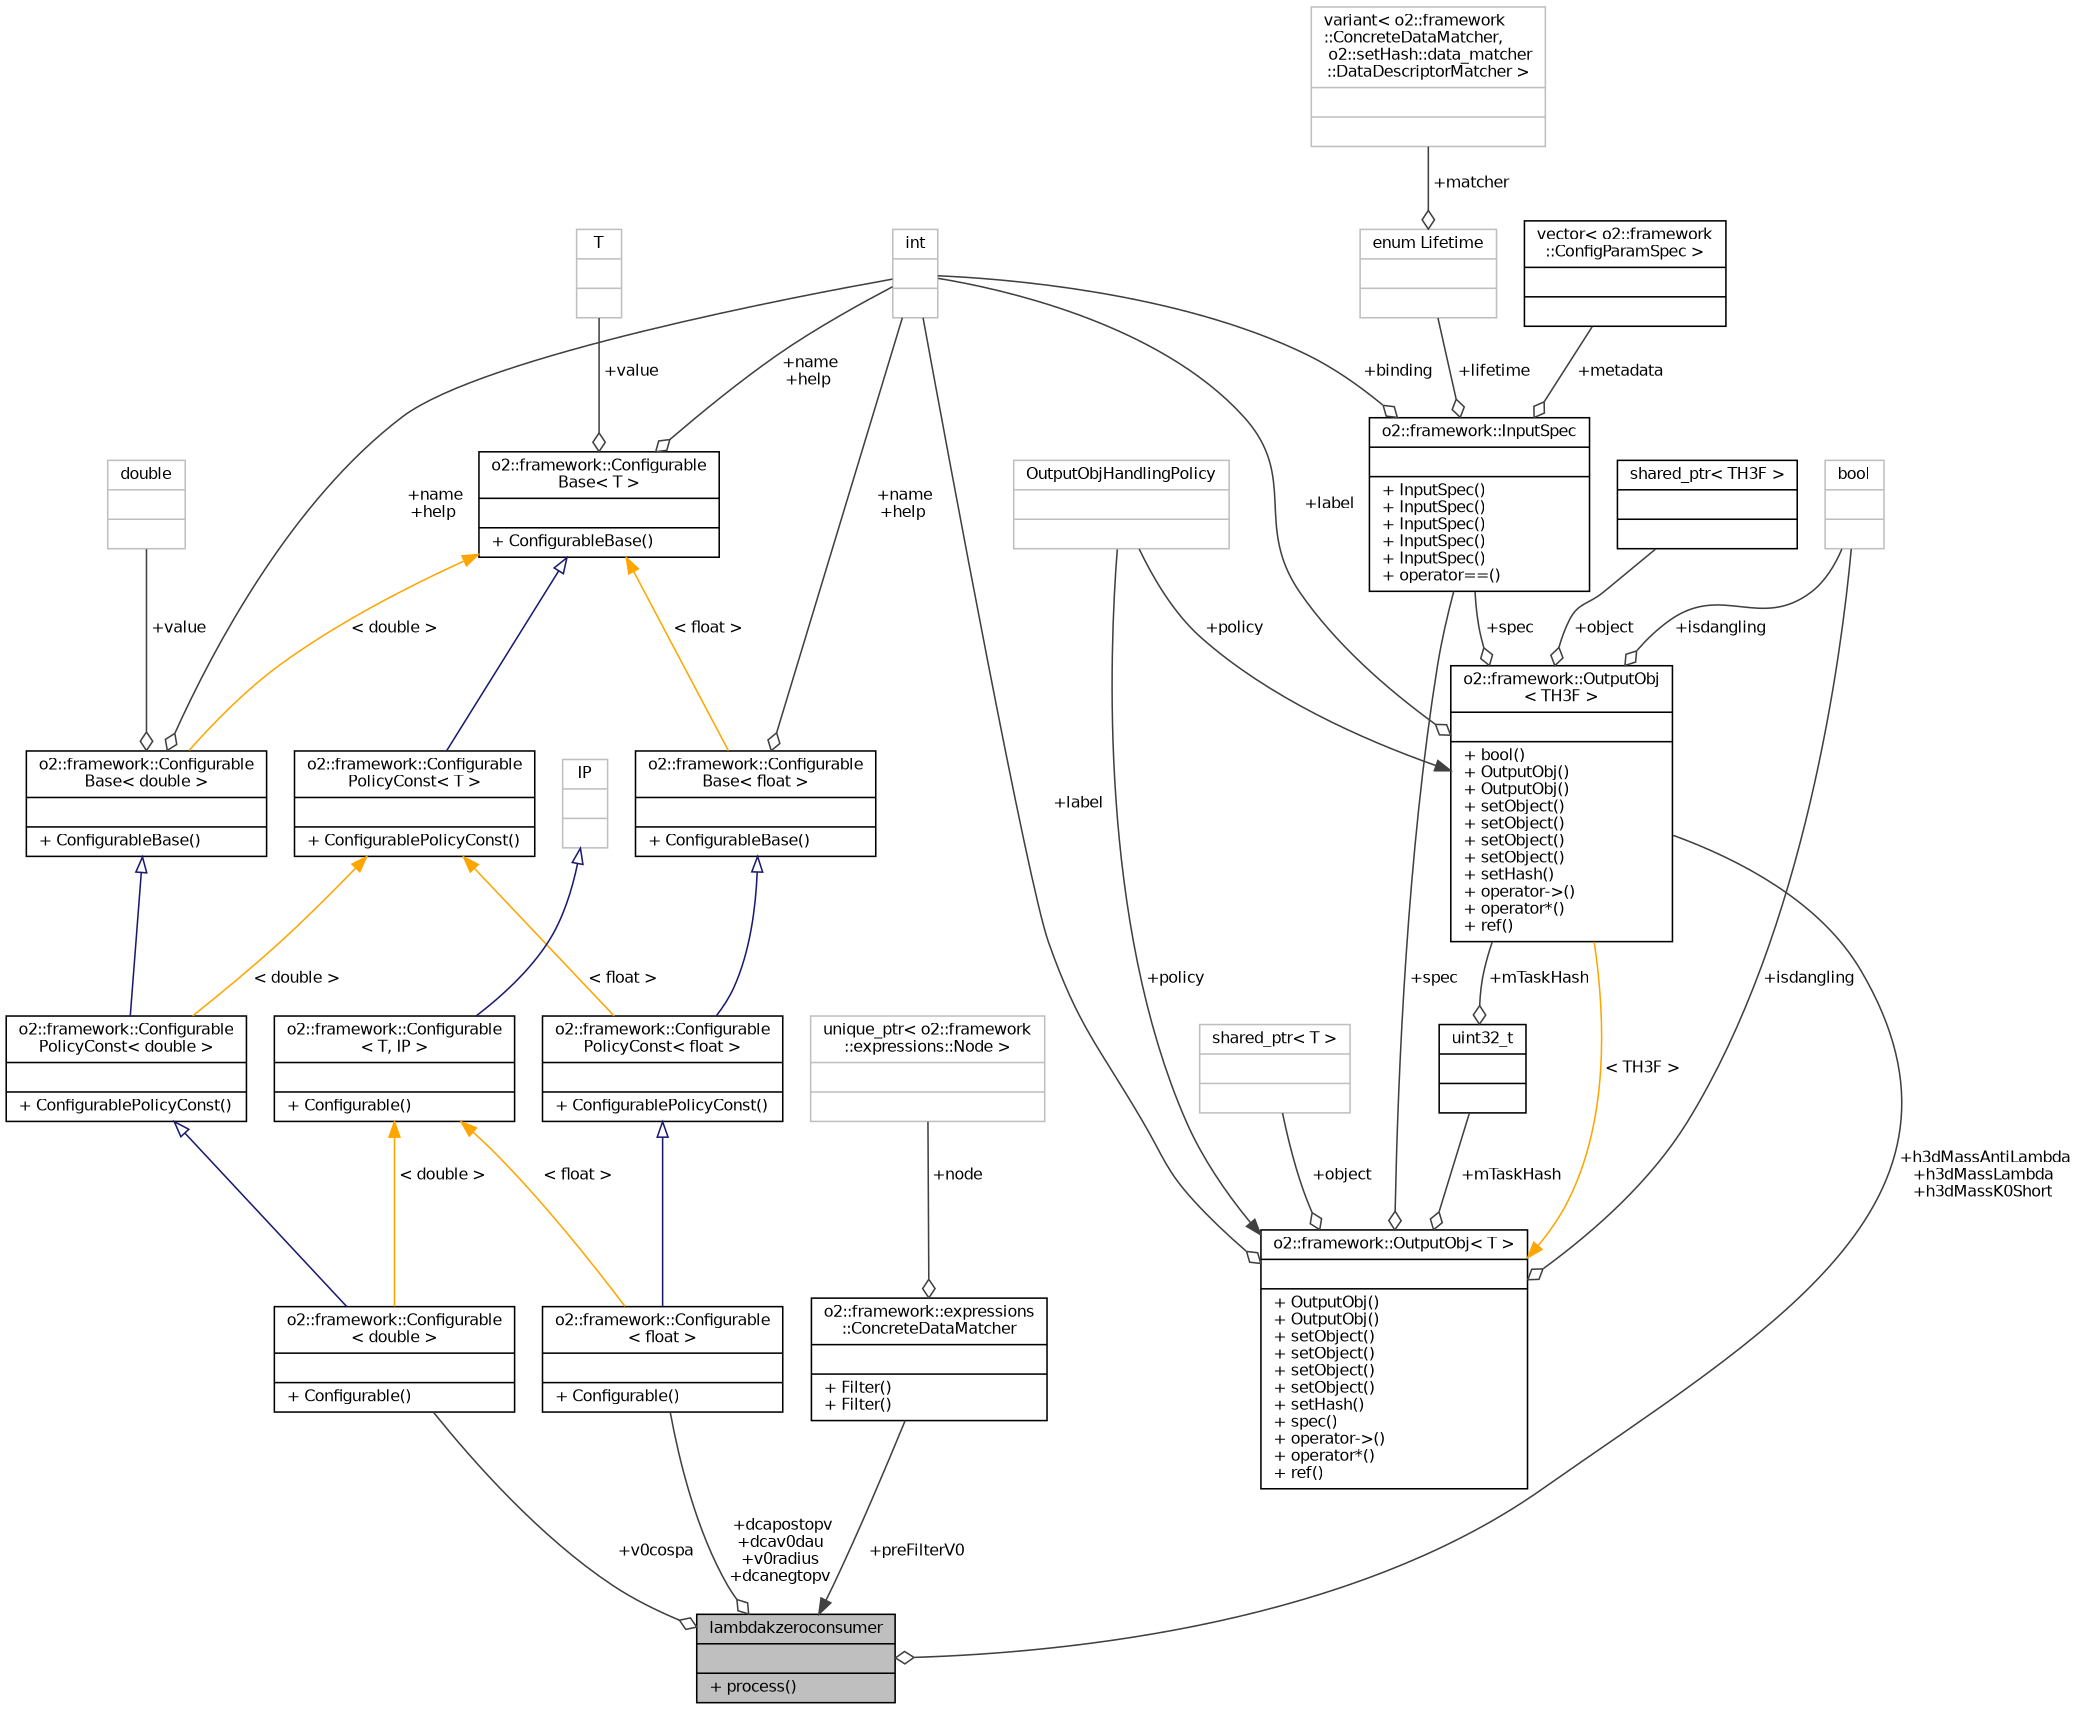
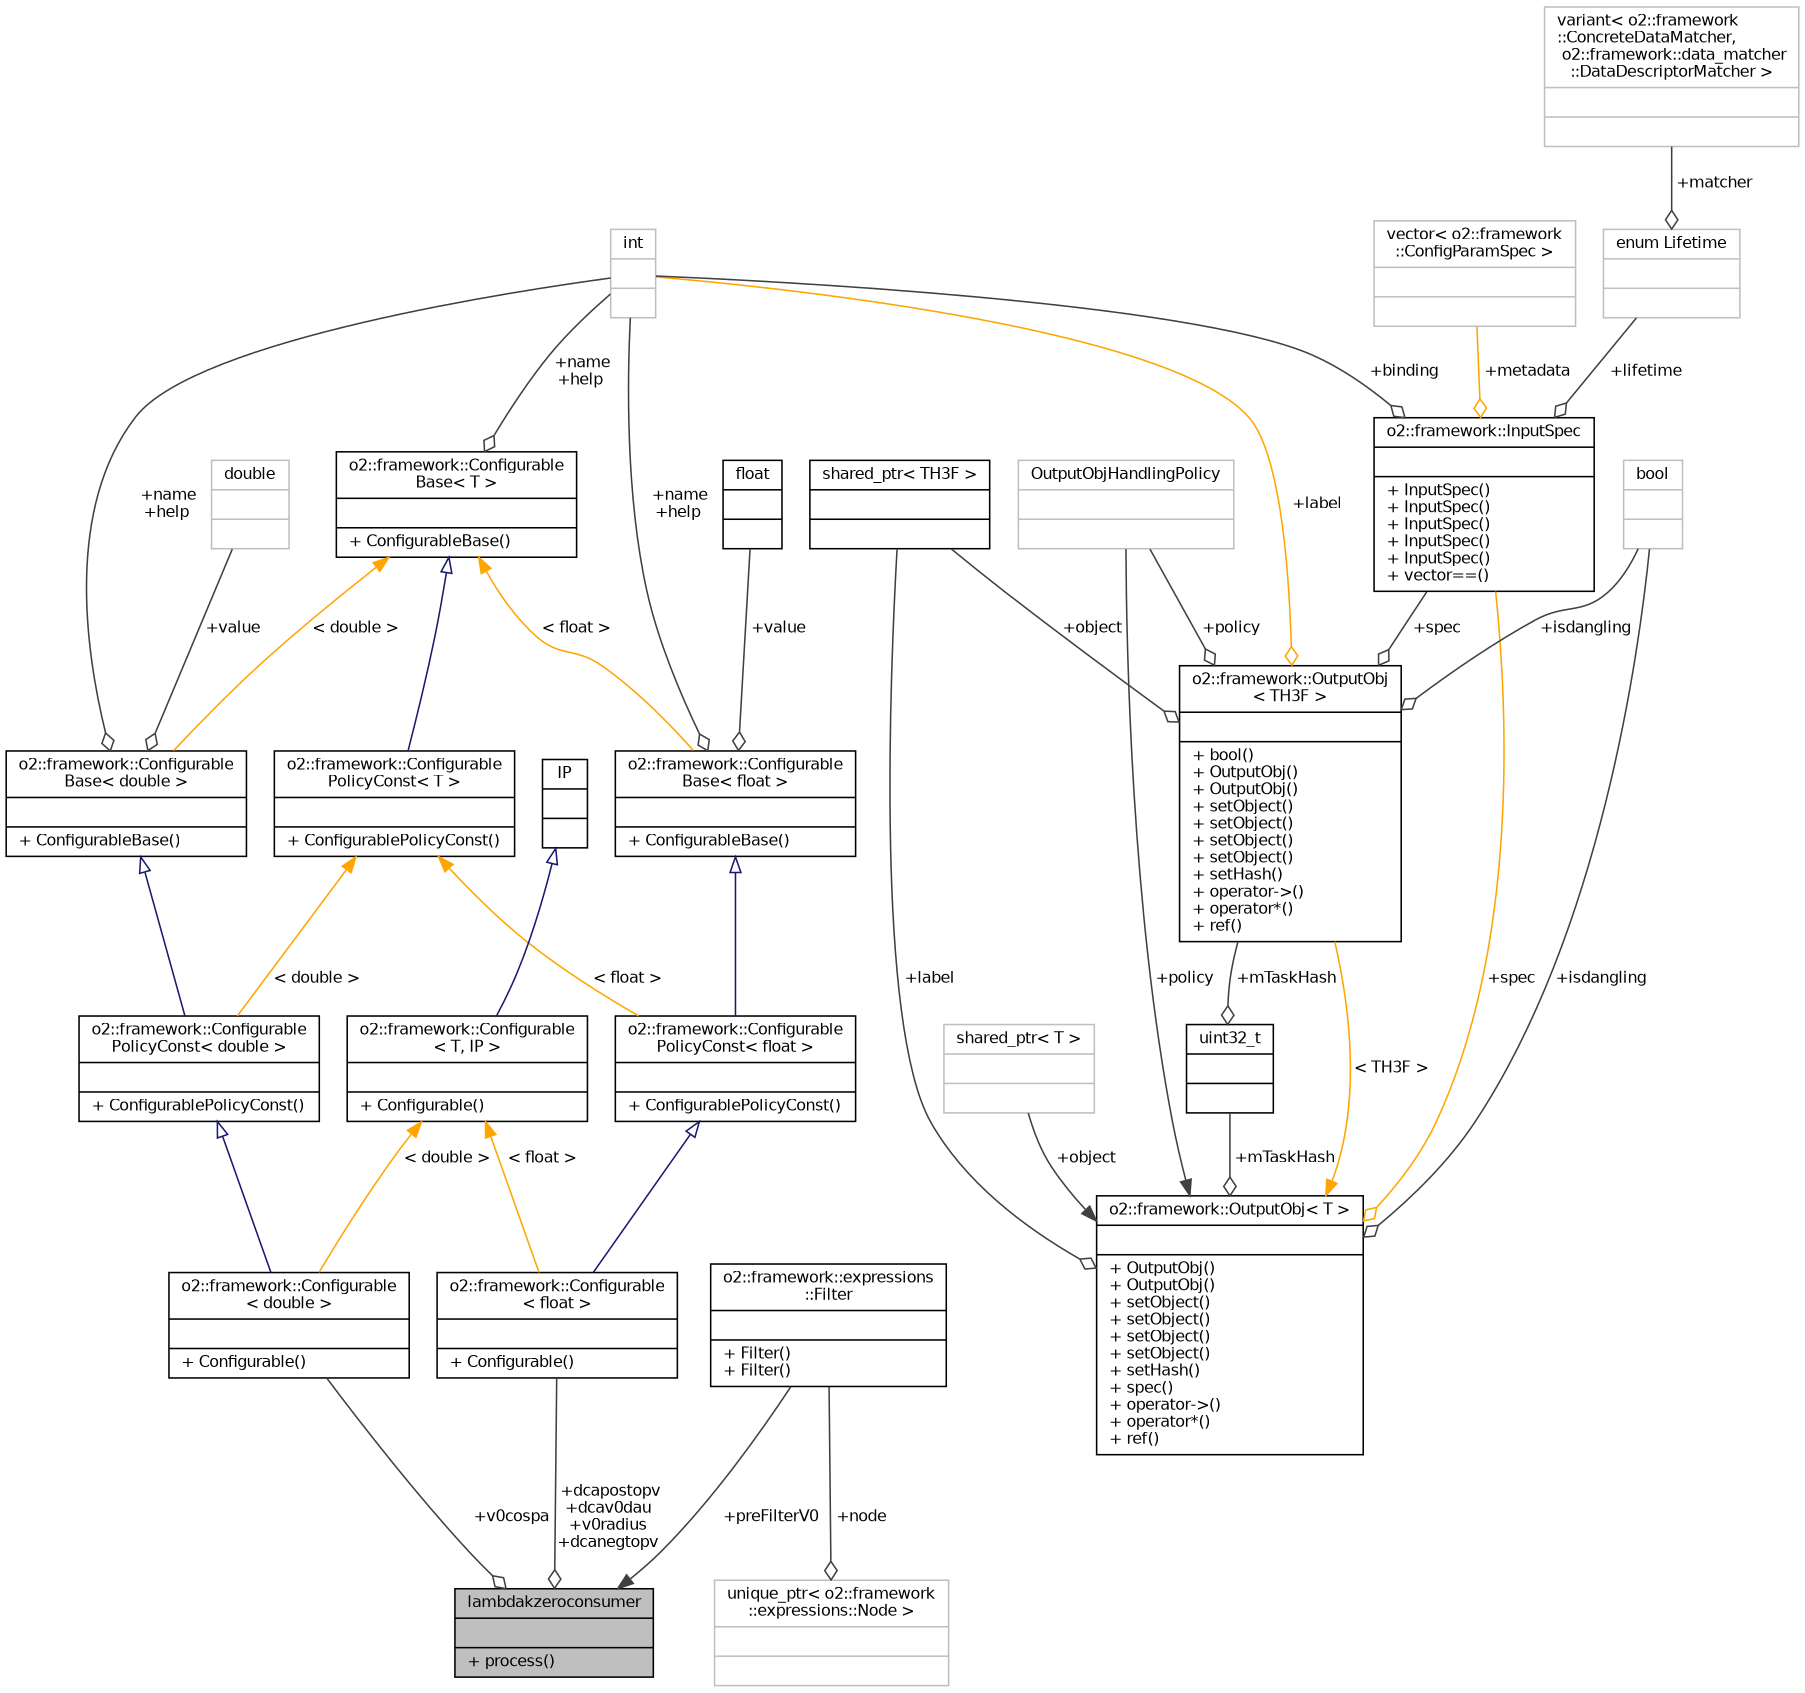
node "variant< o2::framework": text "o2::setHash::data_matcher" -> "o2::framework::data_matcher"
node "T": removed
node "vector< o2::framework": color black -> grey75
edge "vector< o2::framework" -> "o2::framework::InputSpec": color grey25 -> orange
edge "int" -> "o2::framework::OutputObj": color grey25 -> orange
node "float": added
node "o2::framework::InputSpec": text "+ operator==()" -> "+ vector==()"
edge "OutputObjHandlingPolicy" -> "o2::framework::OutputObj": arrowhead normal -> odiamond
node "IP": color grey75 -> black
edge "int" -> "o2::framework::OutputObj< T >": now "shared_ptr< TH3F >" -> "o2::framework::OutputObj< T >"
edge "o2::framework::InputSpec" -> "o2::framework::OutputObj< T >": color grey25 -> orange
edge "shared_ptr< T >" -> "o2::framework::OutputObj< T >": arrowhead odiamond -> normal
edge "unique_ptr< o2::framework" -> "o2::framework::expressions": reversed
node "o2::framework::expressions": text "::ConcreteDataMatcher" -> "::Filter"
edge "o2::framework::OutputObj" -> "lambdakzeroconsumer": removed, label "+h3dMassAntiLambda +h3dMassLambda +h3dMassK0Short"
